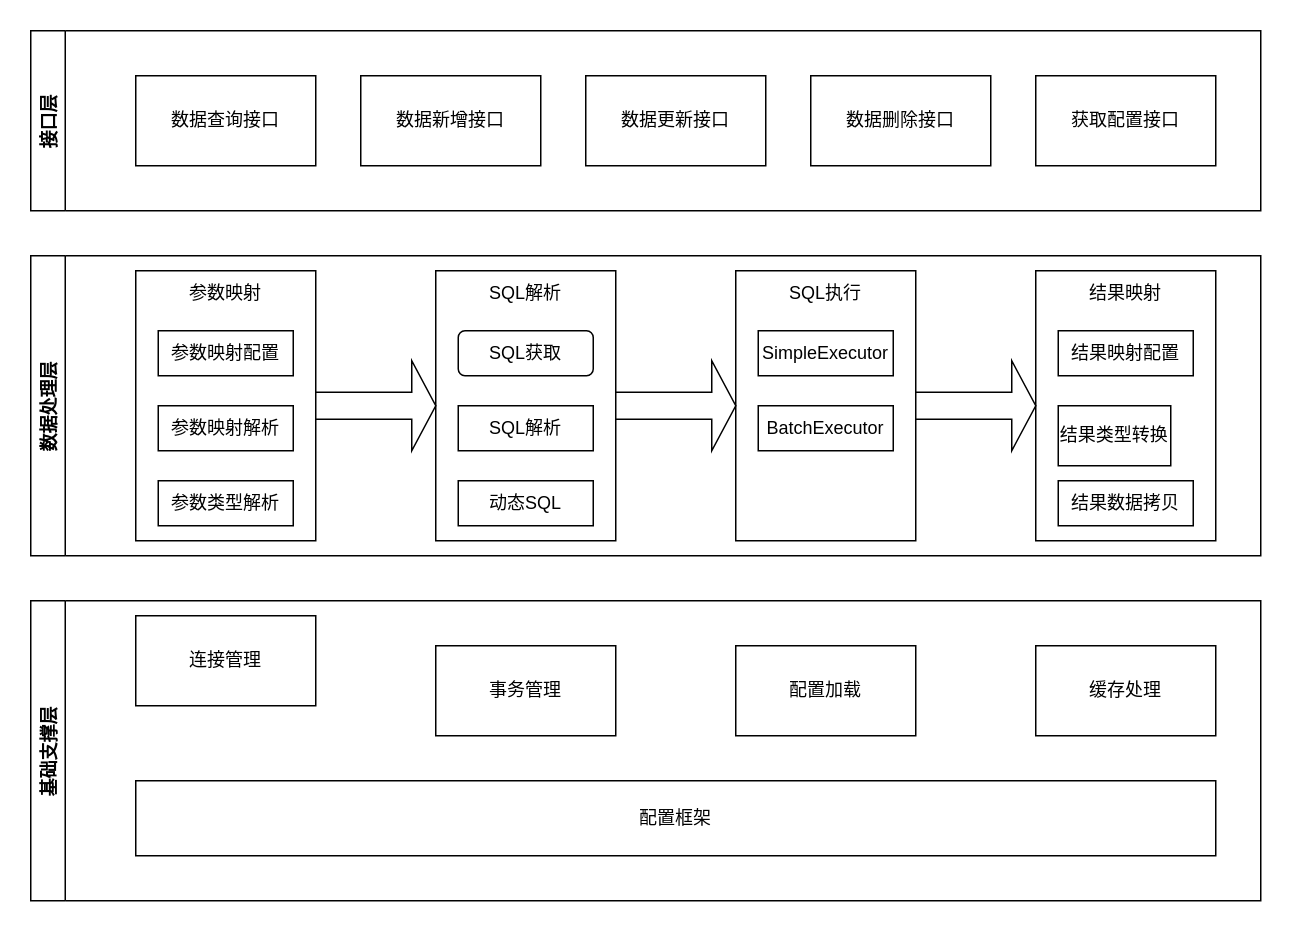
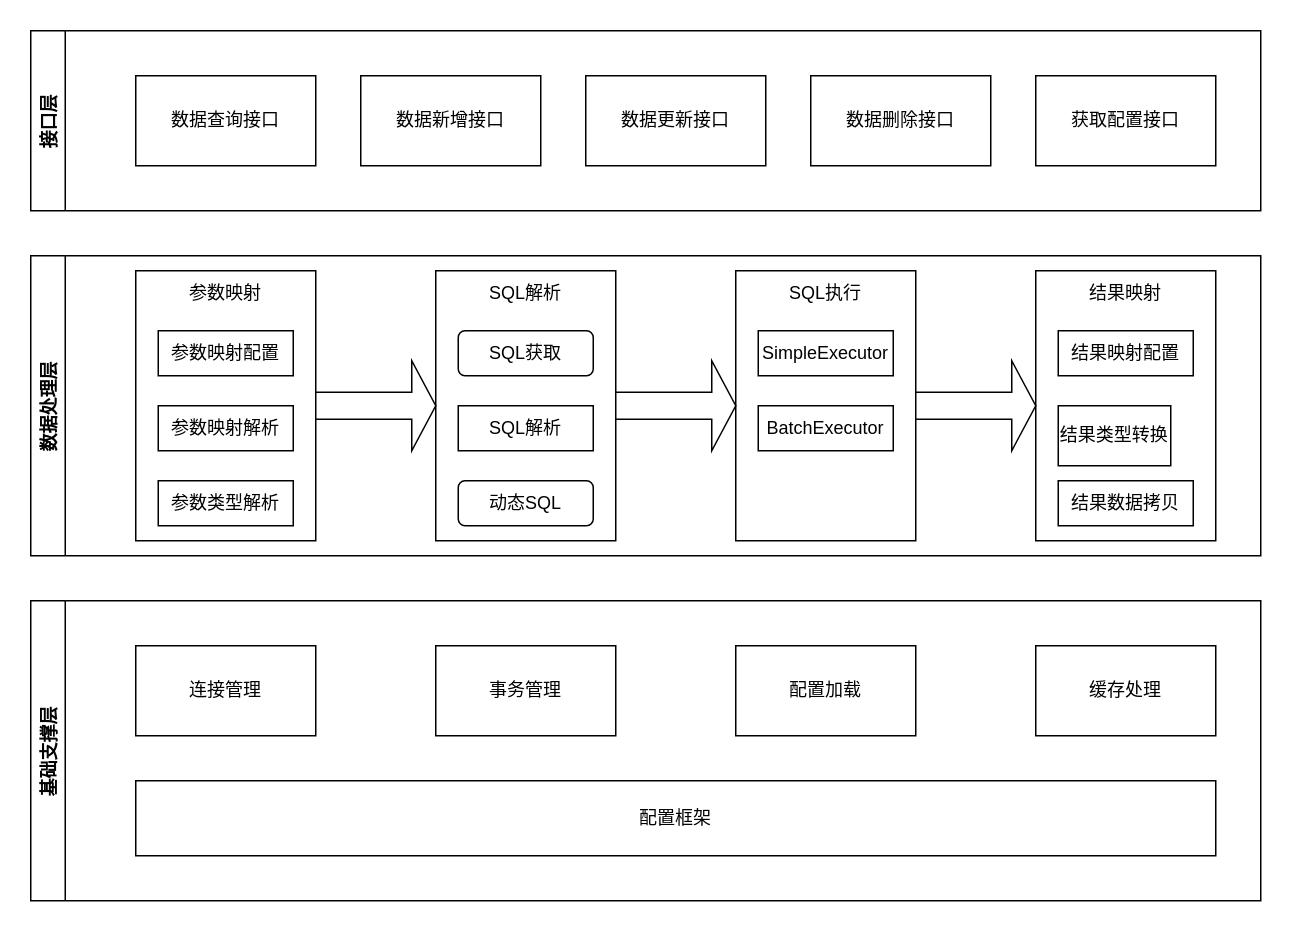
node "动态SQL": shape rectangle -> rounded rectangle
node "连接管理": moved (226, 661) -> (226, 691)
